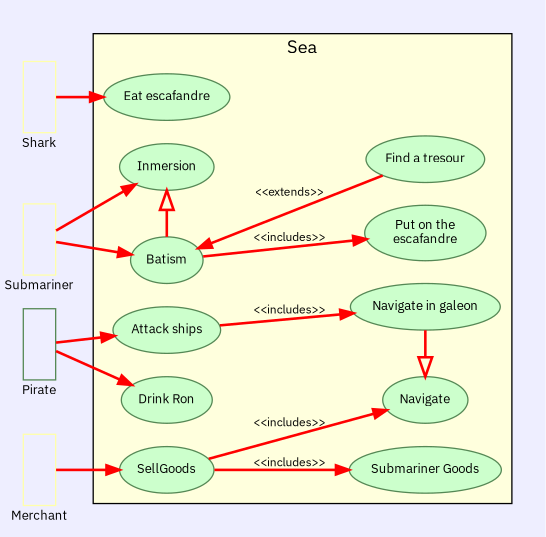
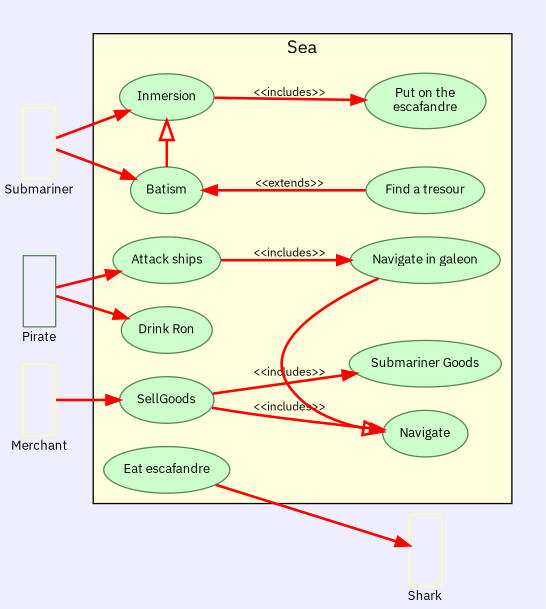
edge "Shark" -> "Eat escafandre": reversed
edge "Batism" -> "Put on the escafandre": now "Inmersion" -> "Put on the escafandre"
